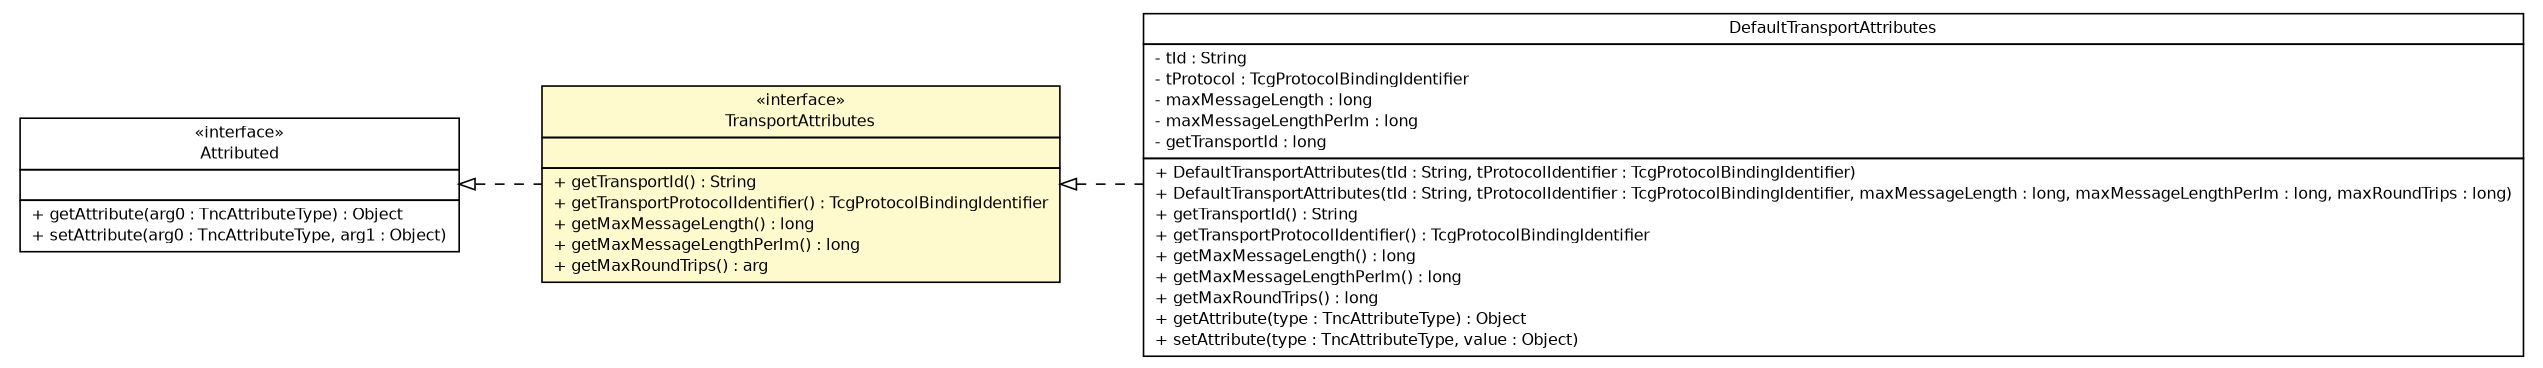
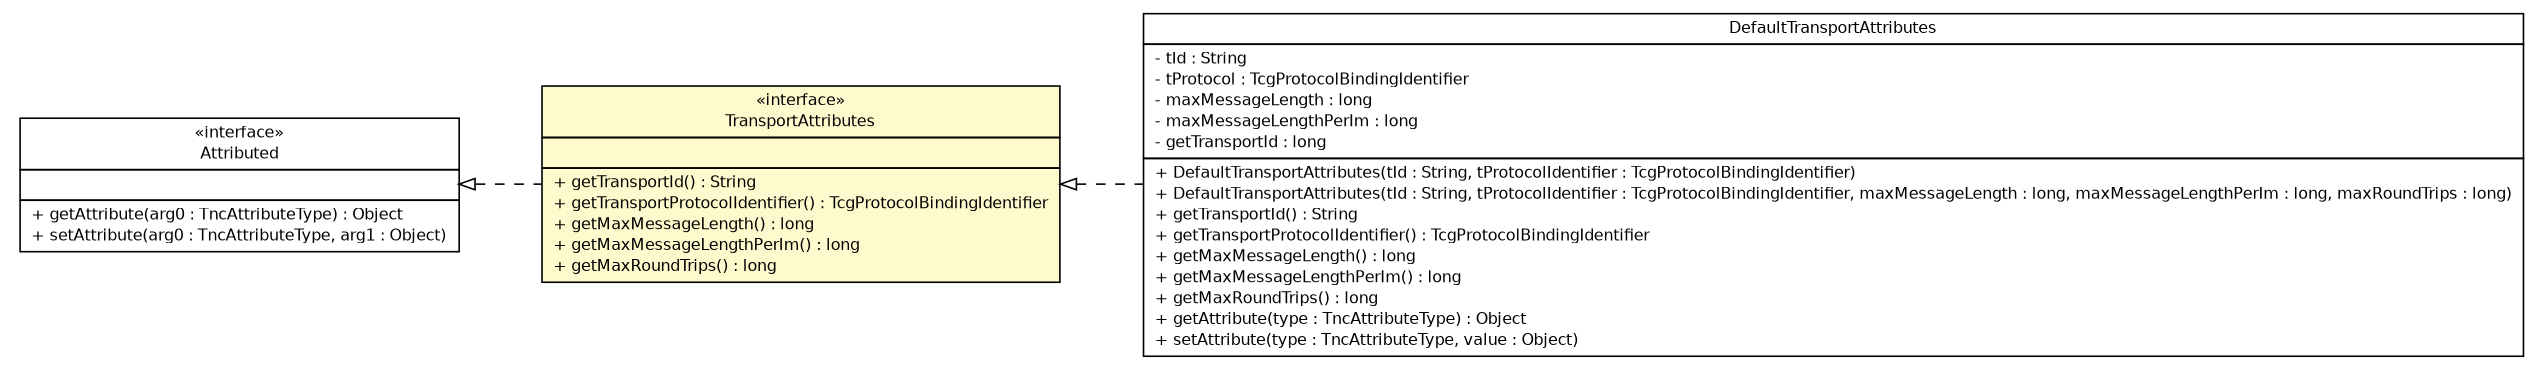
node "TransportAttributes": text "+ getMaxRoundTrips() : arg" -> "+ getMaxRoundTrips() : long"
